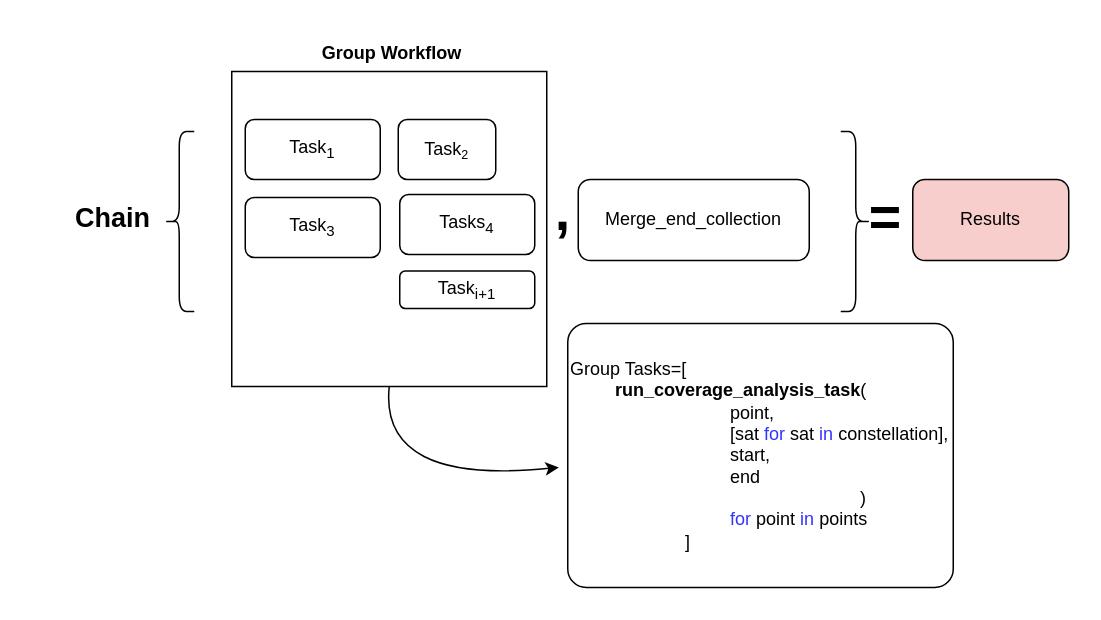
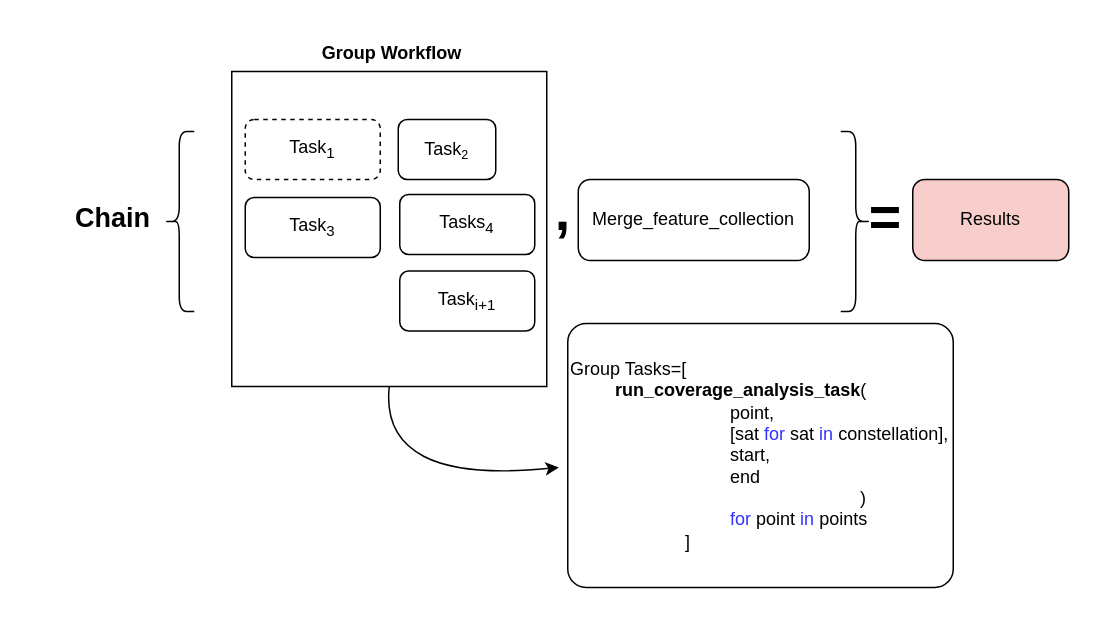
node "Task1": style solid -> dashed
node "Merge_end_collection": label "Merge_end_collection" -> "Merge_feature_collection"
node "Taski+1": size 135x38 -> 135x60
